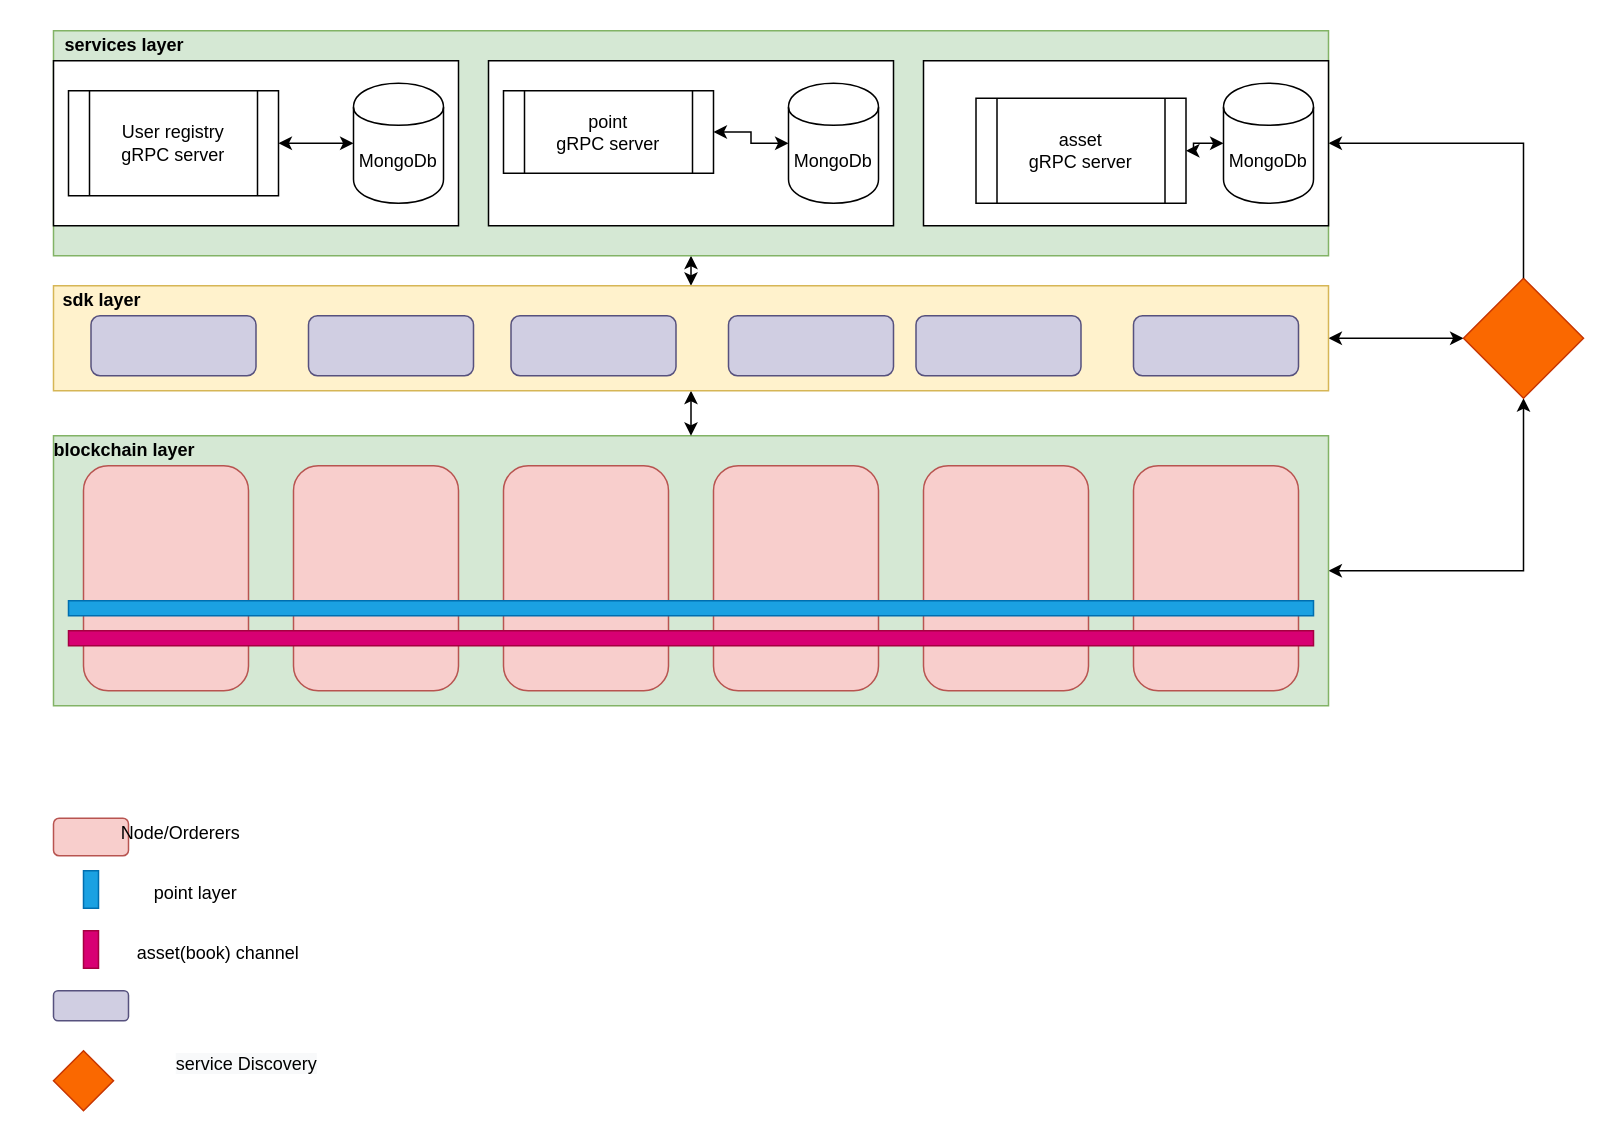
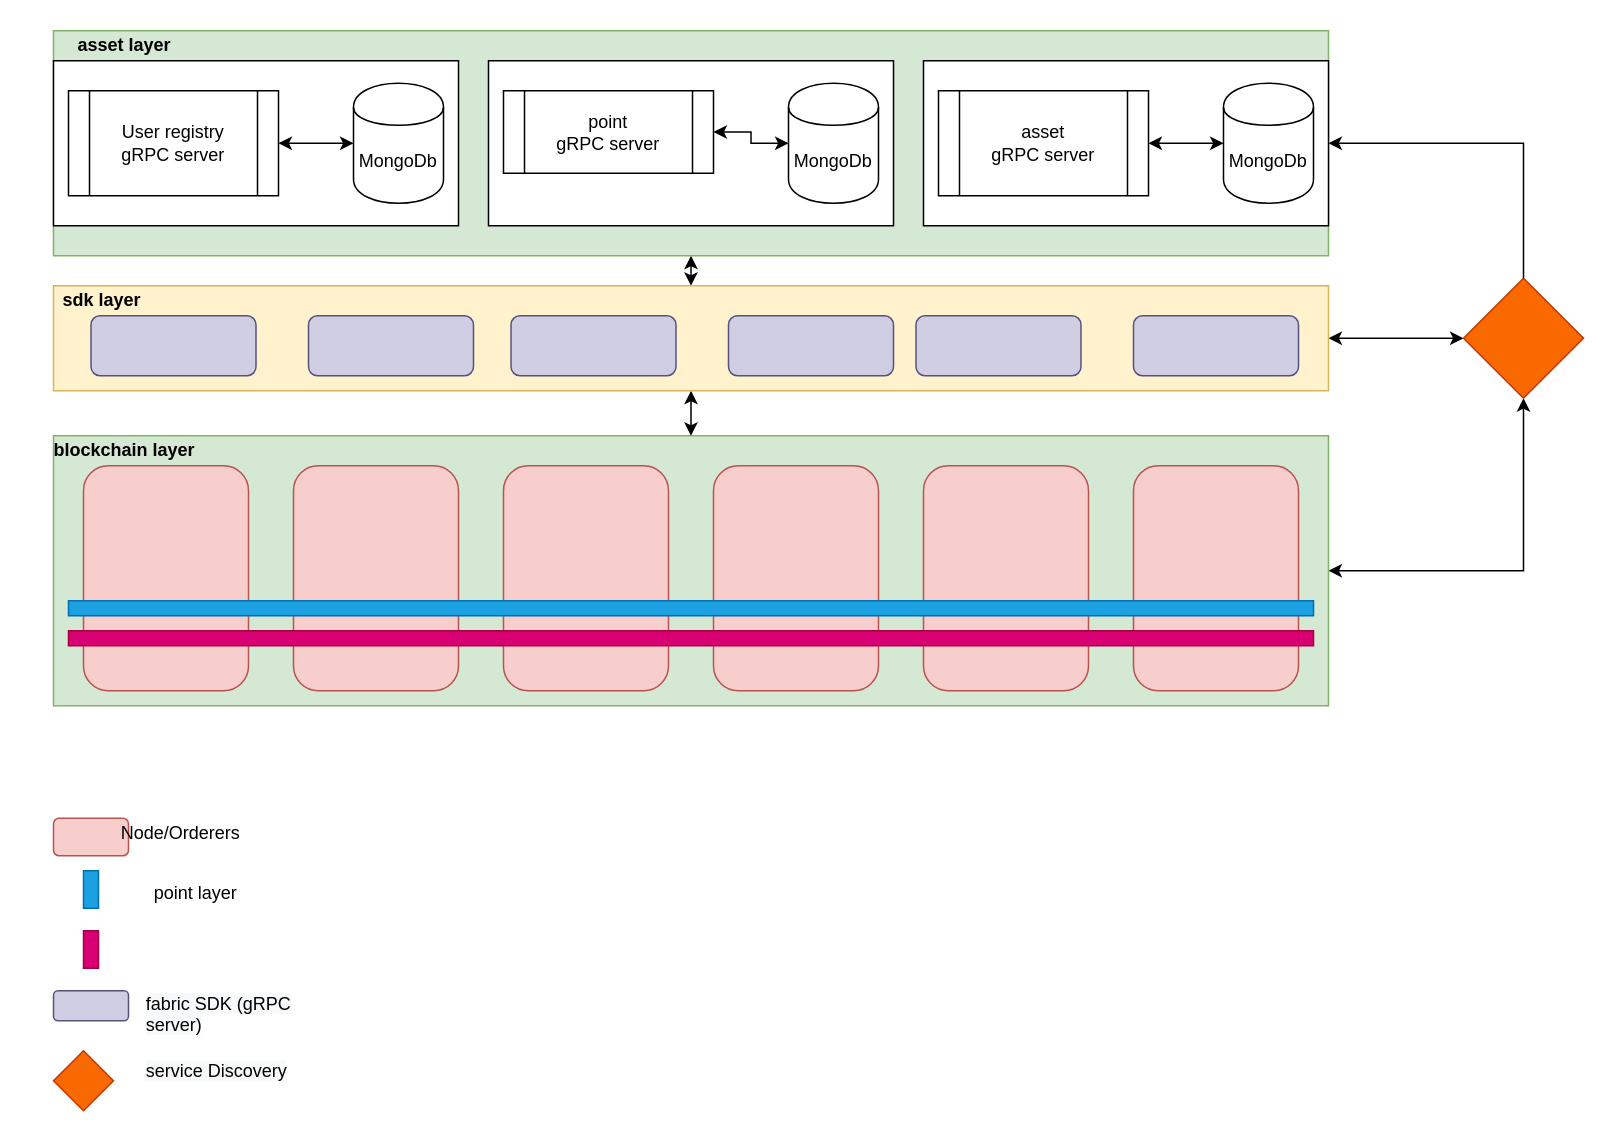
node "services layer": label "services layer" -> "asset layer"
node "asset gRPC server": moved (1081, 151) -> (1043, 143)
node "asset(book) channel": removed
node "fabric SDK (gRPC server)": added
node "service Discovery": moved (248, 1066) -> (218, 1073)
